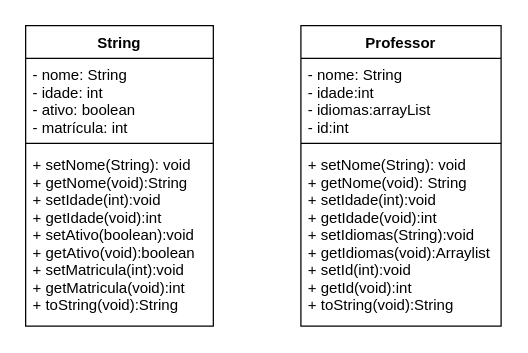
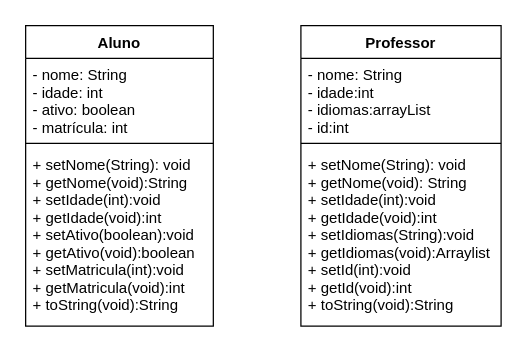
node "String": label "String" -> "Aluno"
